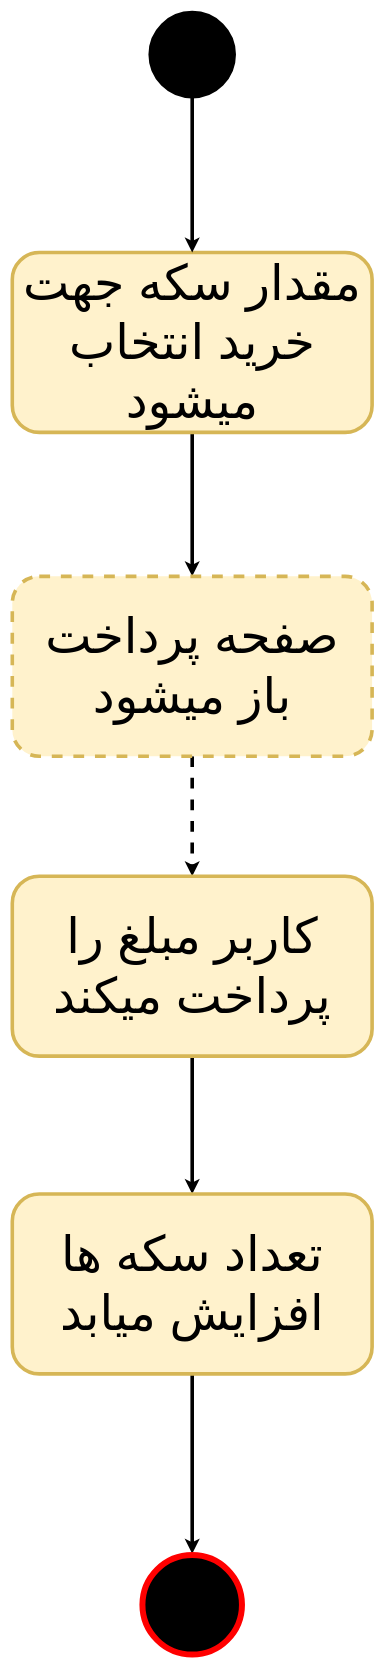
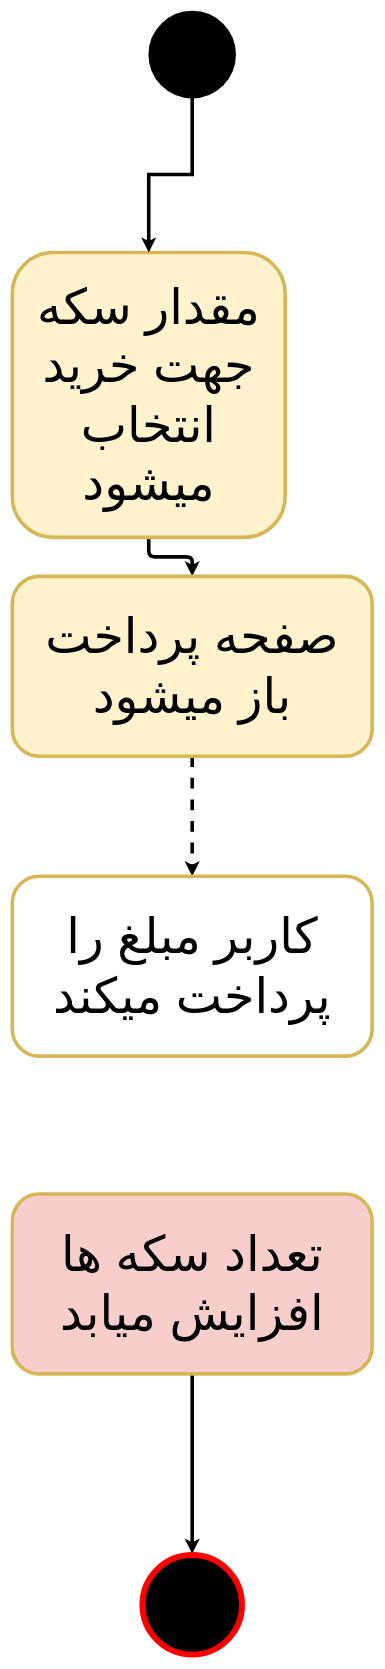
node "مقدار سکه جهت خرید انتخاب میشود": size 360x180 -> 273x285
node "صفحه پرداخت باز میشود": style dashed -> solid
node "کاربر مبلغ را پرداخت میکند": fillcolor #fff2cc -> #ffffff
edge "کاربر مبلغ را پرداخت میکند" -> "تعداد سکه ها افزایش میابد": removed
node "تعداد سکه ها افزایش میابد": fillcolor #fff2cc -> #f8cecc
